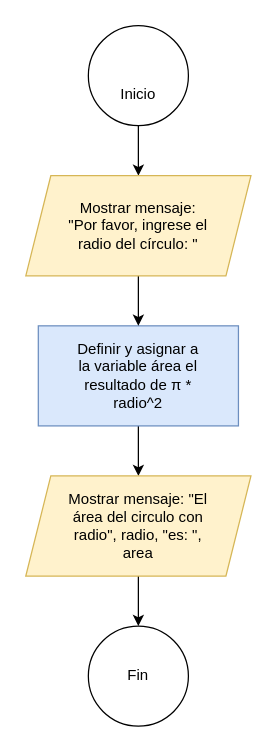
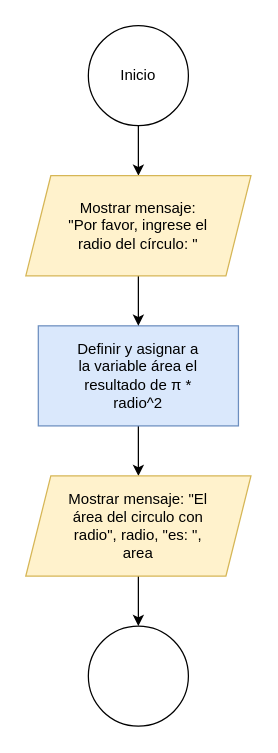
node "Inicio": moved (138, 94) -> (138, 76)
node "Fin": removed
